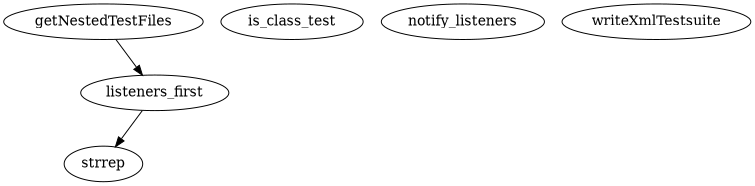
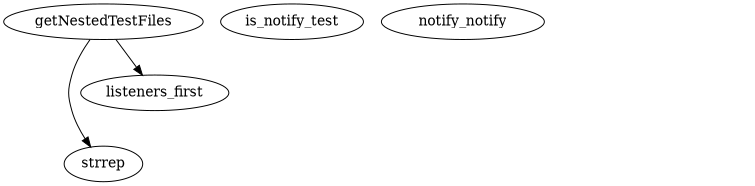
node "is_class_test": label "is_class_test" -> "is_notify_test"
node "notify_listeners": label "notify_listeners" -> "notify_notify"
node "writeXmlTestsuite": removed
edge "listeners_first" -> "strrep": now "getNestedTestFiles" -> "strrep"
